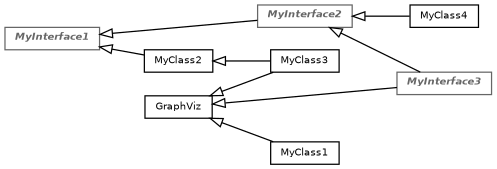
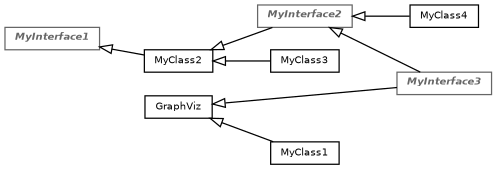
edge "MyInterface2" -> "MyInterface1": now "MyInterface2" -> "MyClass2"
edge "MyClass3" -> "GraphViz": removed
